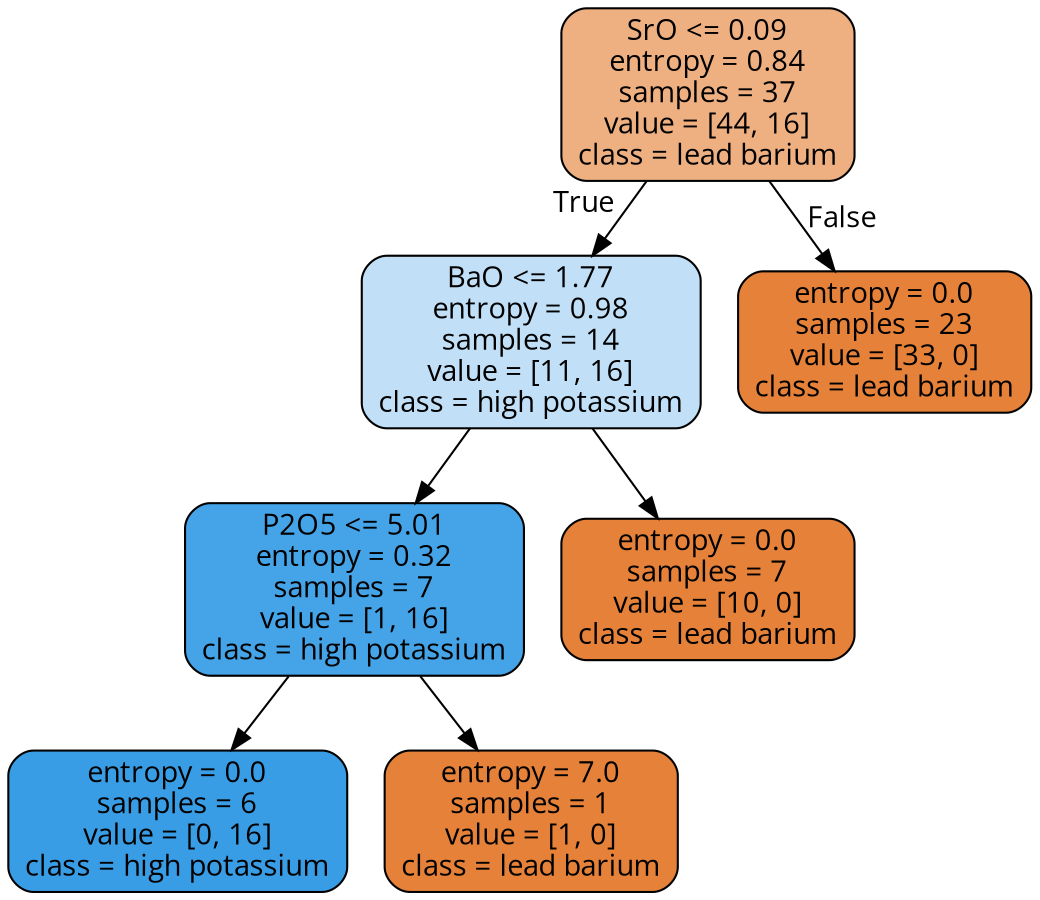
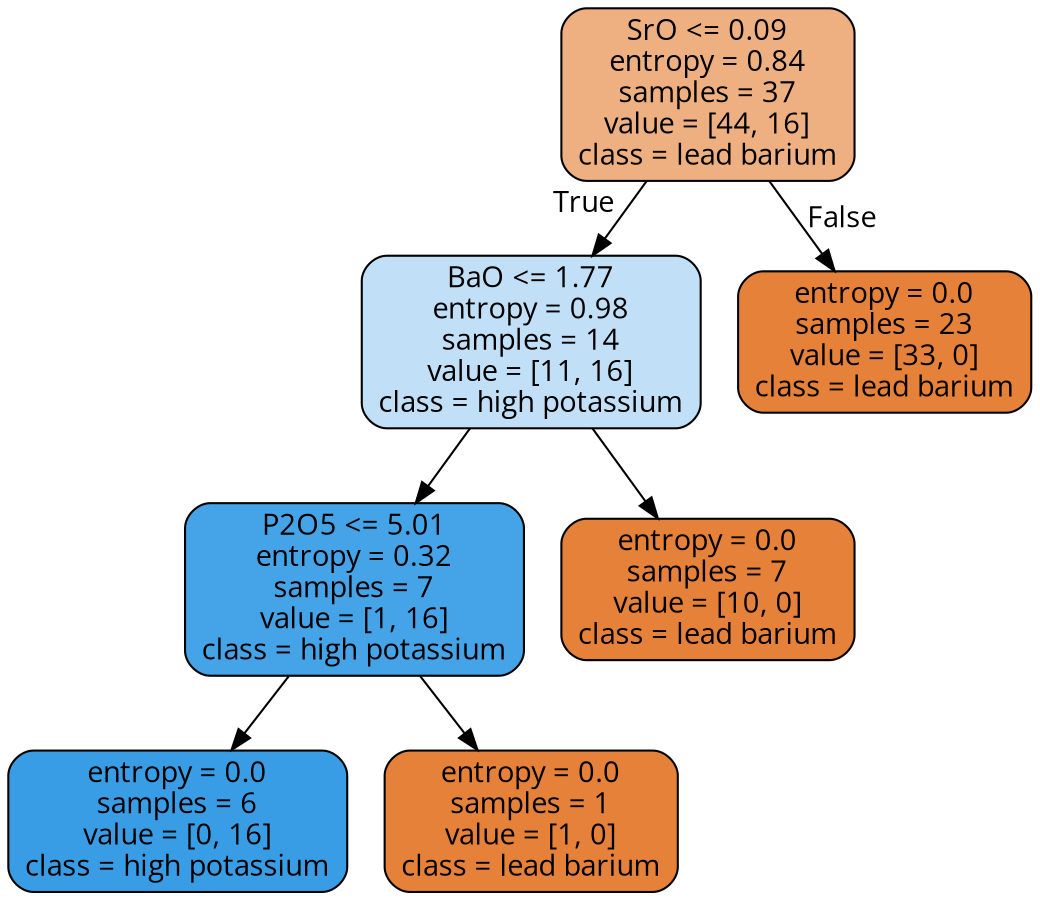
node "entropy = 7.0 samples = 1 value = [1, 0] class = lead barium": label "entropy = 7.0 samples = 1 value = [1, 0] class = lead barium" -> "entropy = 0.0 samples = 1 value = [1, 0] class = lead barium"
